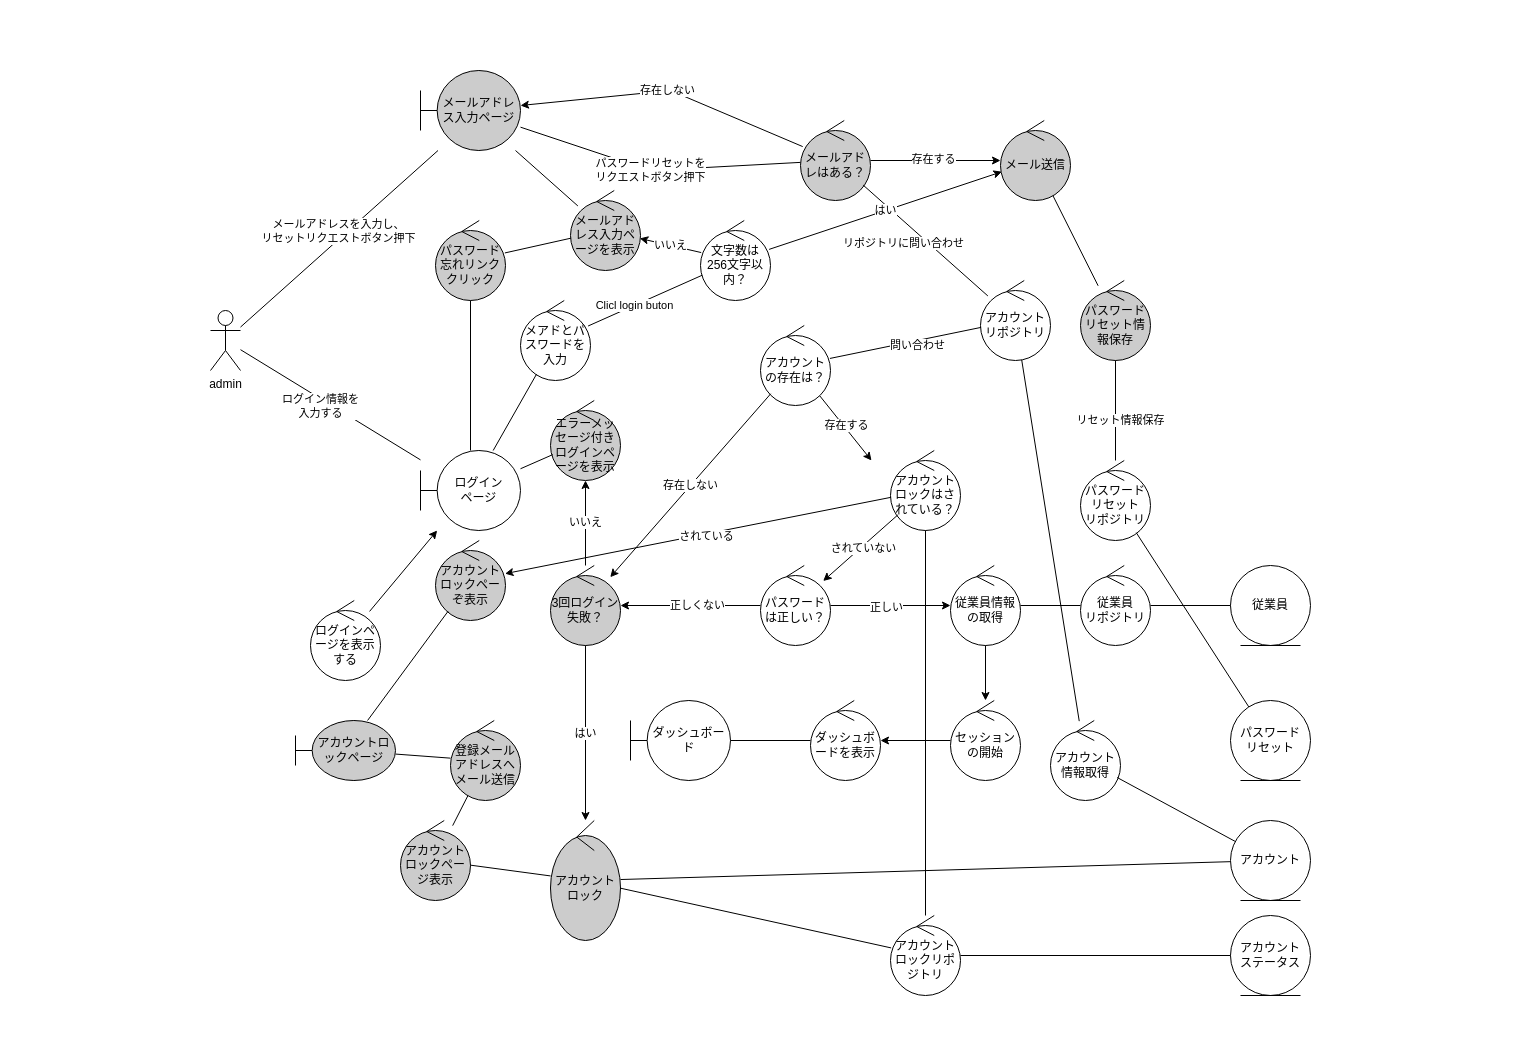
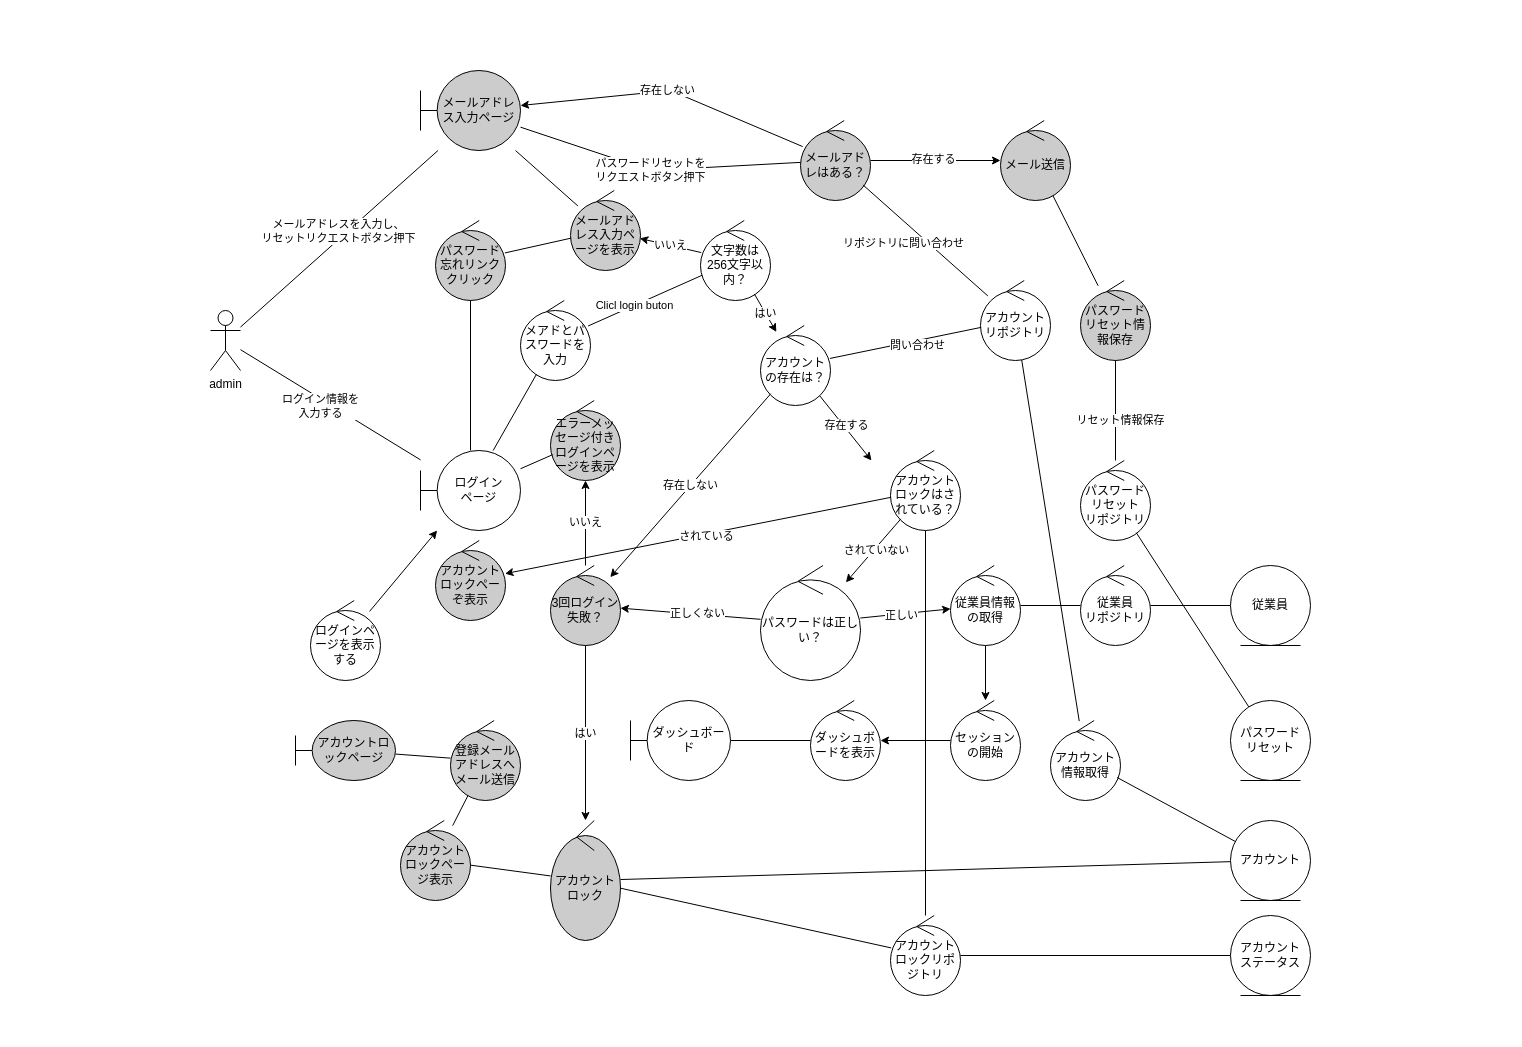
edge "文字数は256文字以内？" -> "メール送信": now "文字数は256文字以内？" -> "アカウントの存在は？"
node "パスワードは正しい？": size 70x80 -> 100x115
edge "アカウントロックペーぞ表示" -- "アカウントロックページ": removed
